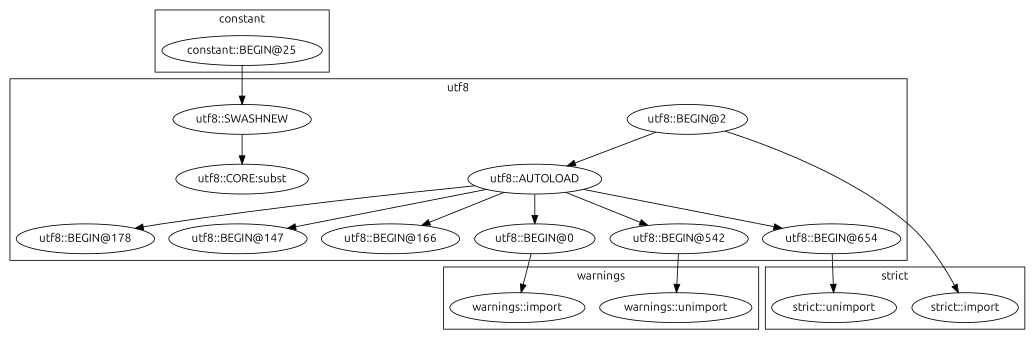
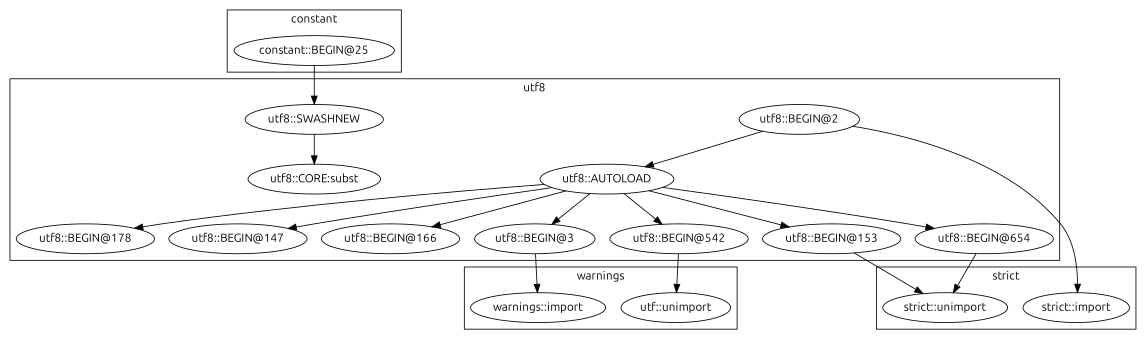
node "utf8::BEGIN@0": label "utf8::BEGIN@0" -> "utf8::BEGIN@3"
node "utf8::BEGIN@153": added
node "warnings::unimport": label "warnings::unimport" -> "utf::unimport"
